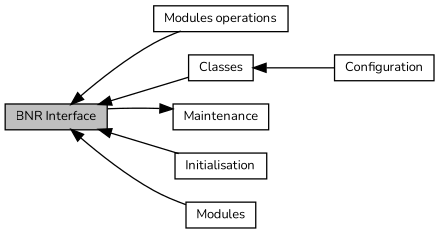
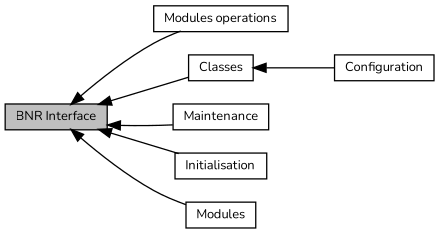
edge "BNR Interface" -> "Maintenance": reversed
